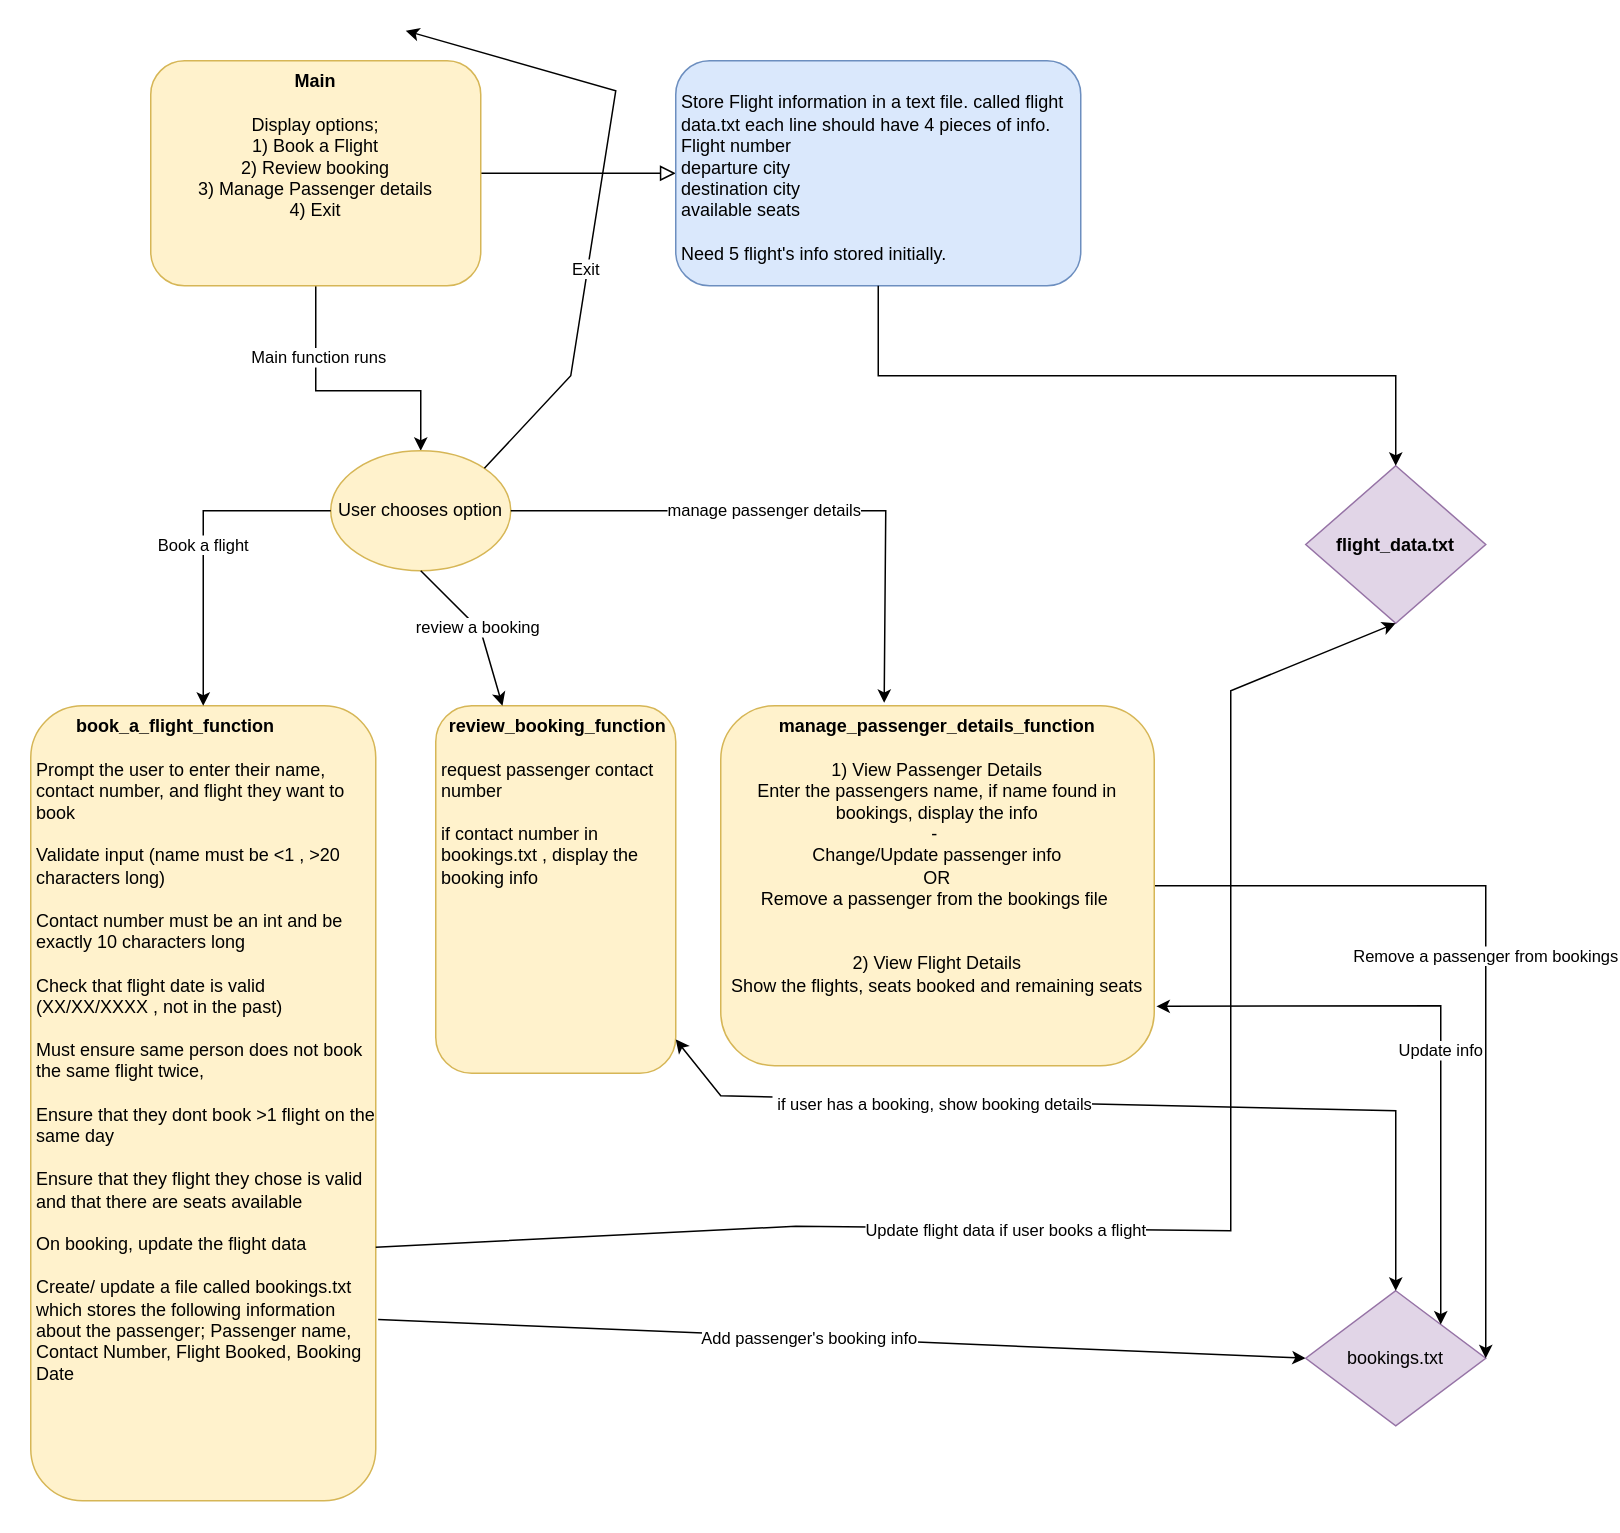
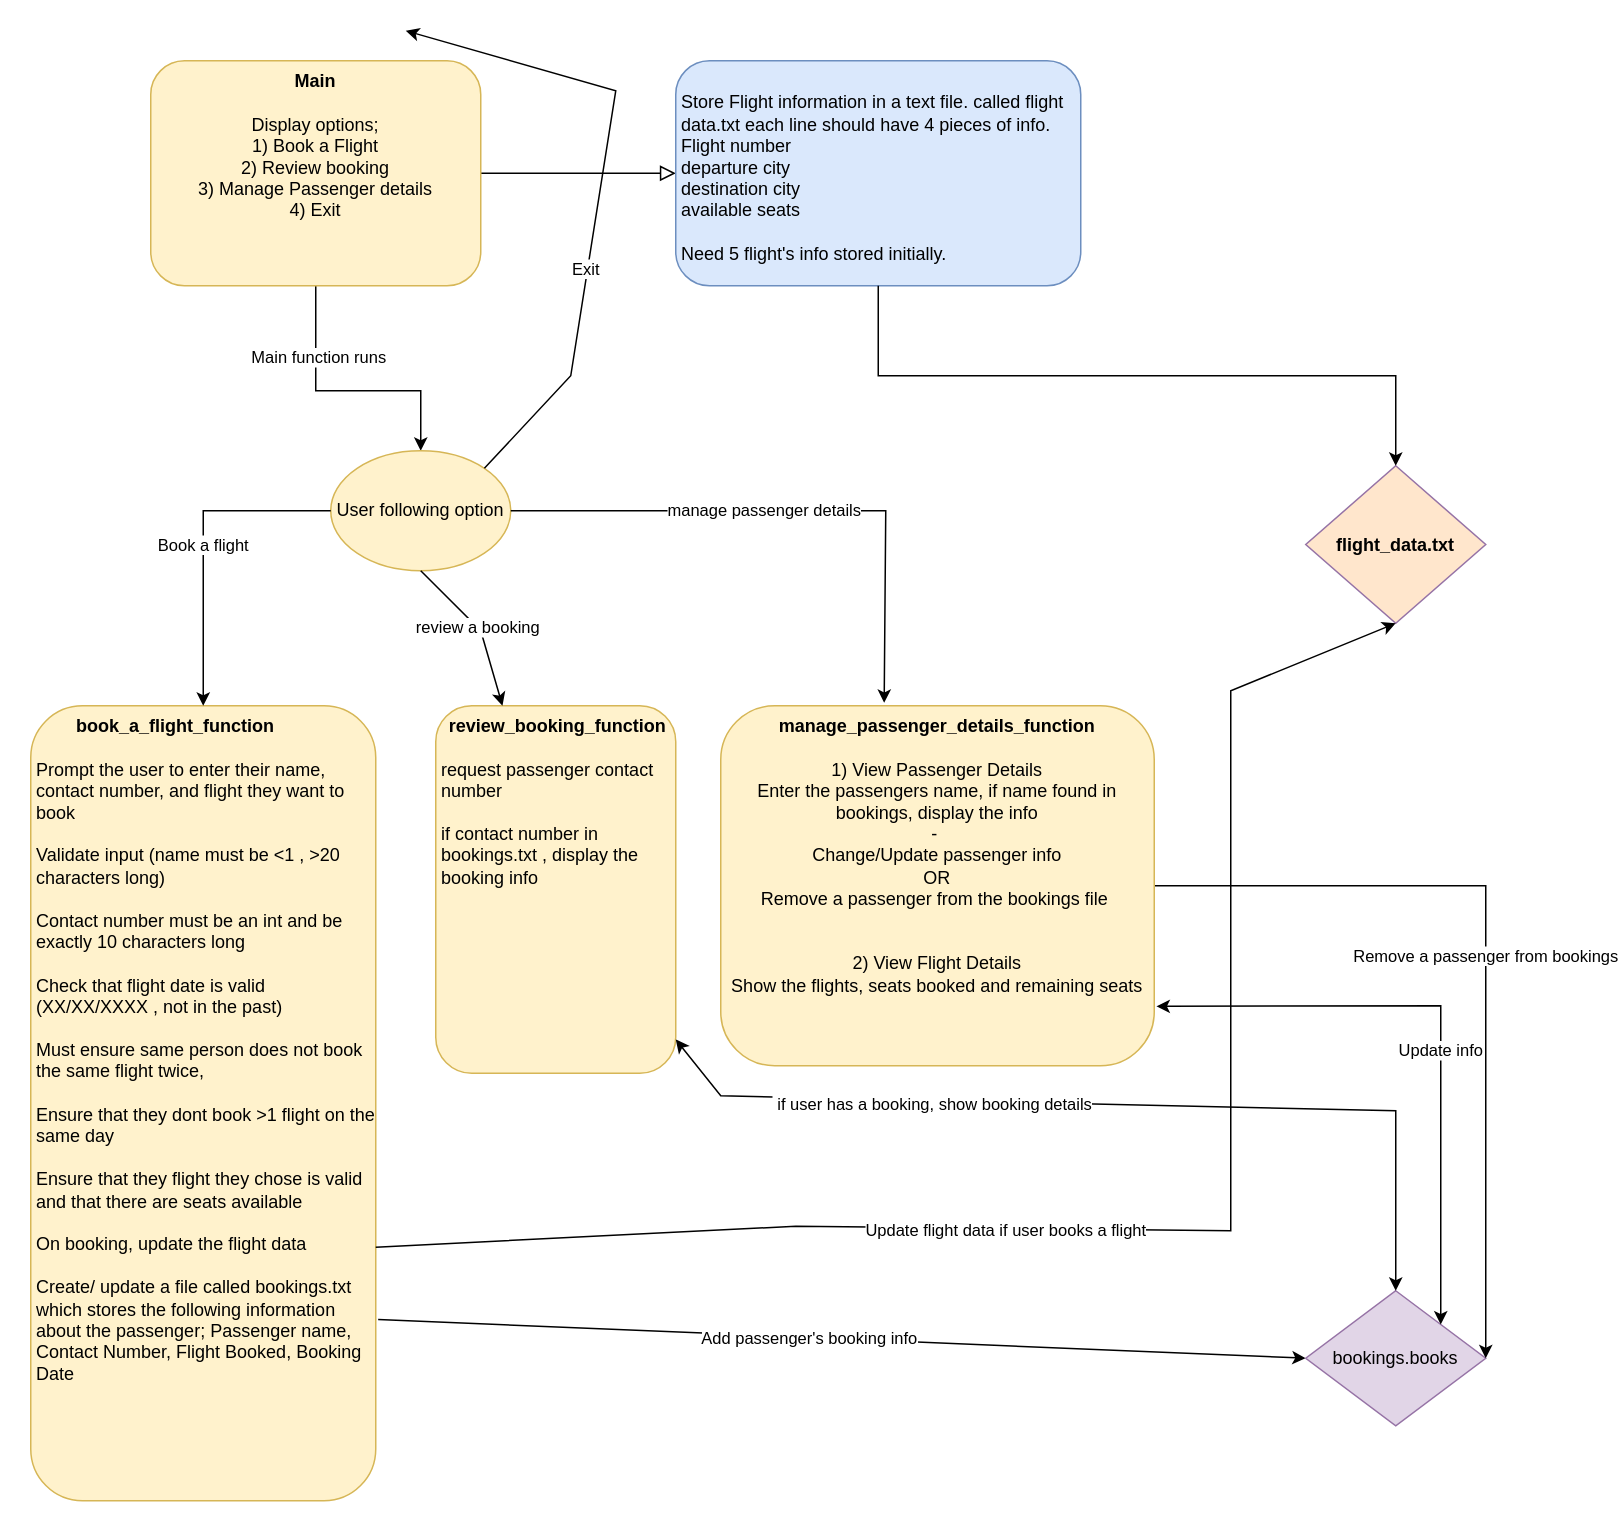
node "User chooses option": label "User chooses option" -> "User following option"
node "flight_data.txt": fillcolor #e1d5e7 -> #ffe6cc
node "bookings.txt": label "bookings.txt" -> "bookings.books"
